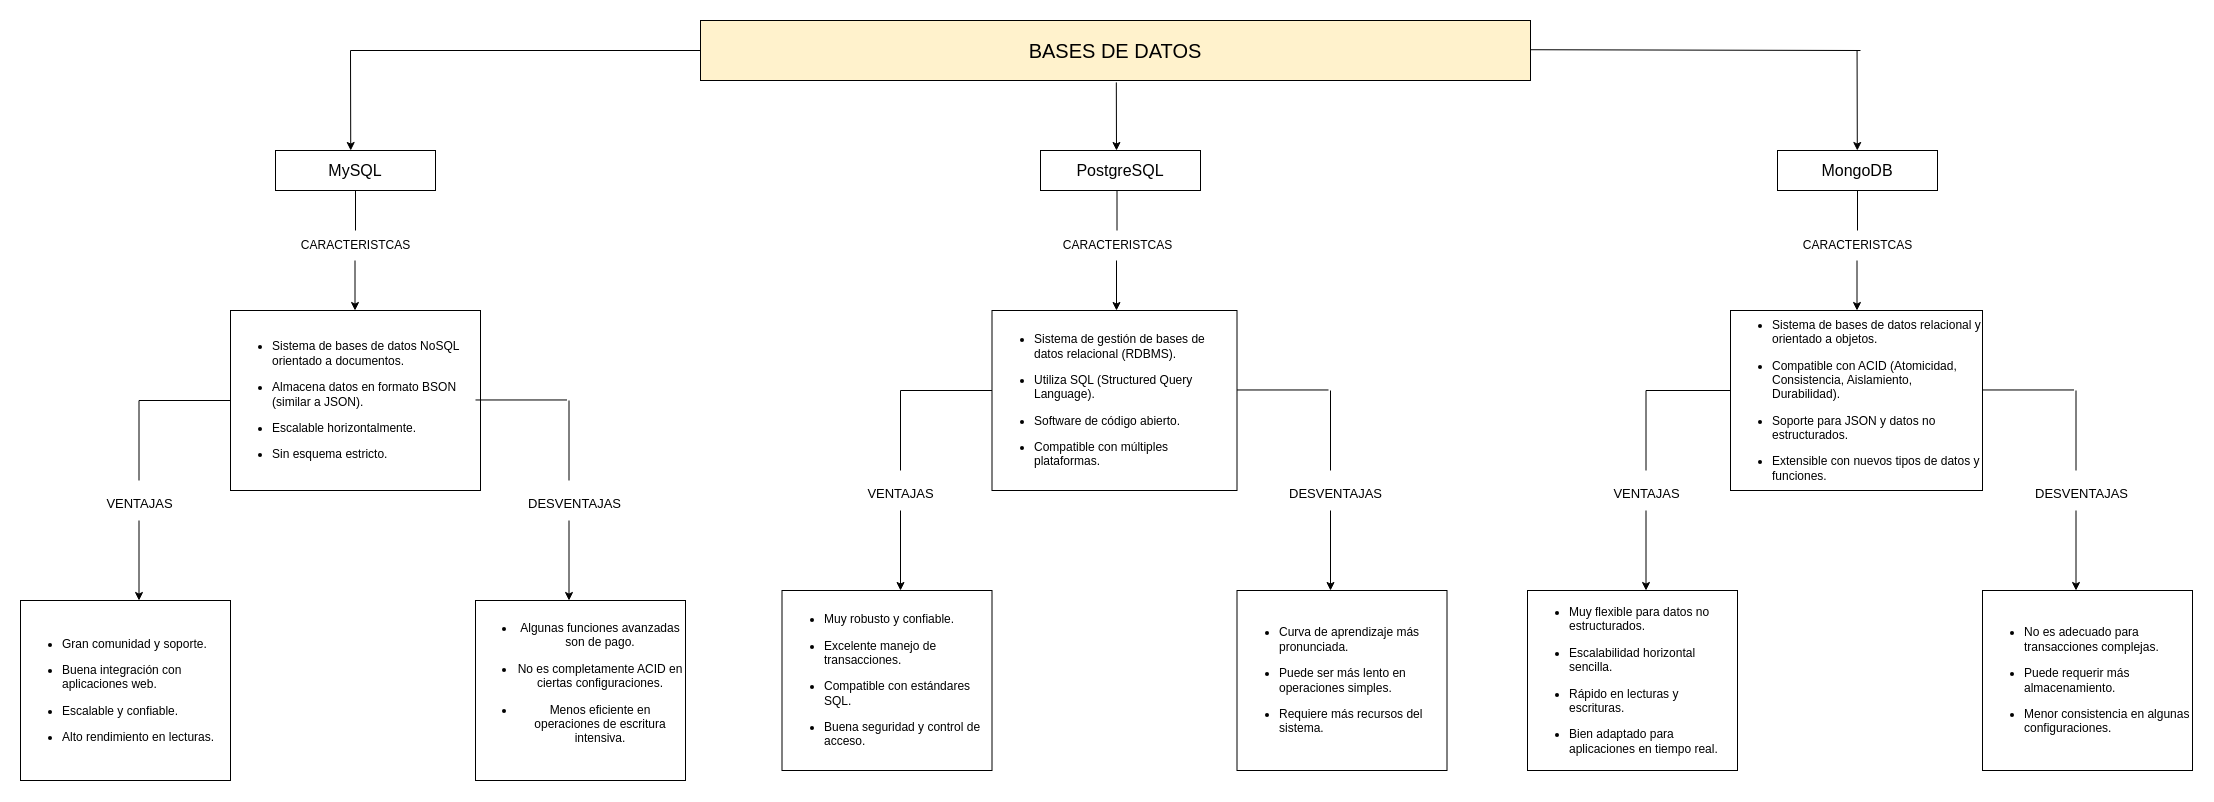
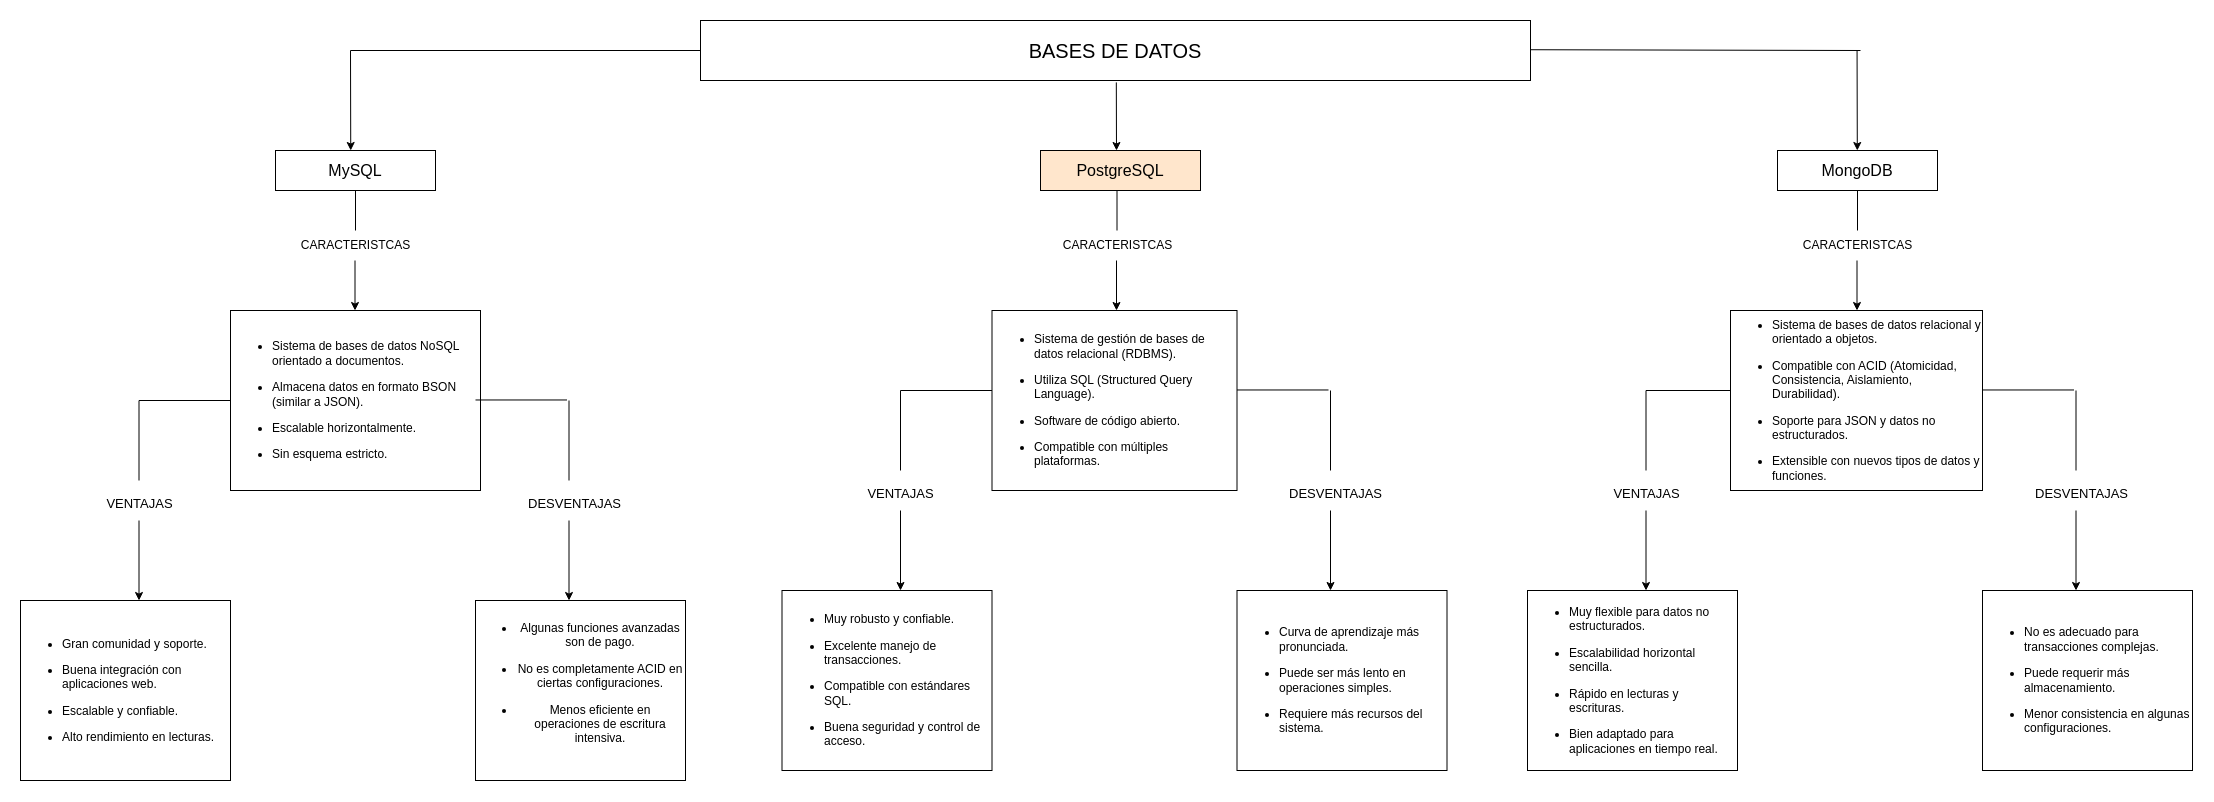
node "BASES DE DATOS": fillcolor #fff2cc -> #ffffff
node "PostgreSQL": fillcolor #ffffff -> #ffe6cc
